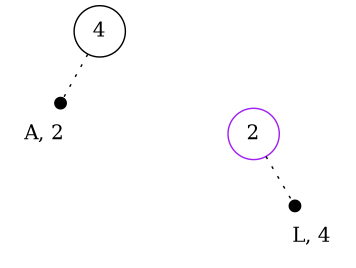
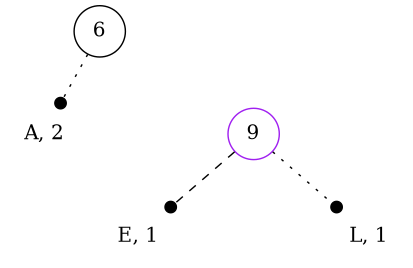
node "4": label "4" -> "6"
node "2": label "2" -> "9"
node "E, 1": added
node "L, 4": label "L, 4" -> "L, 1"
